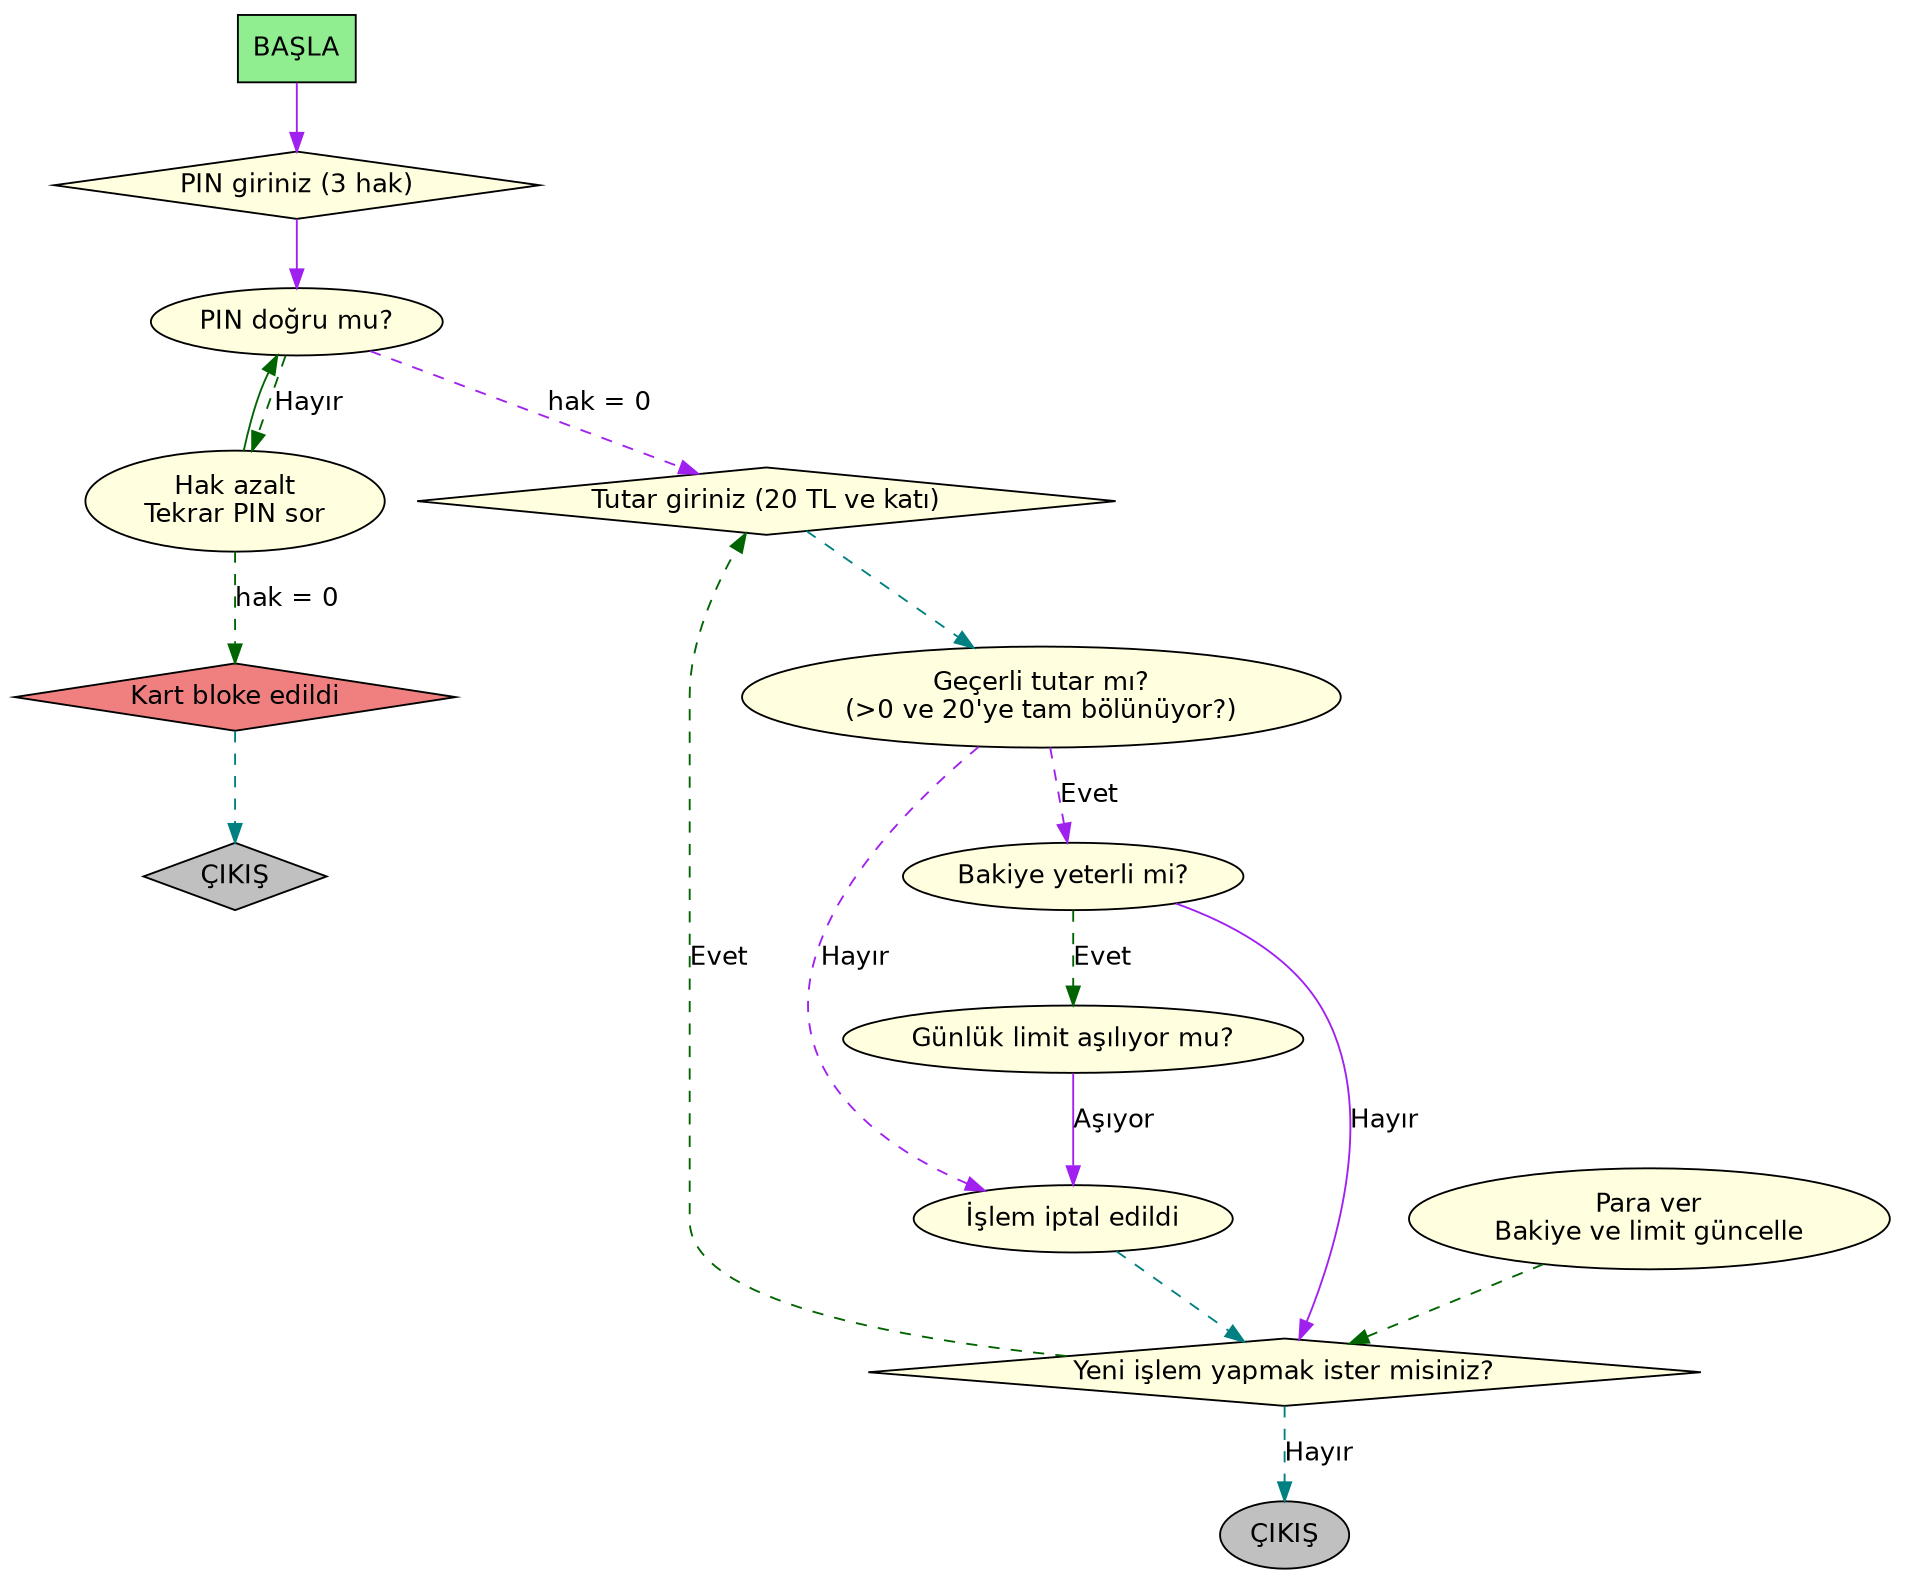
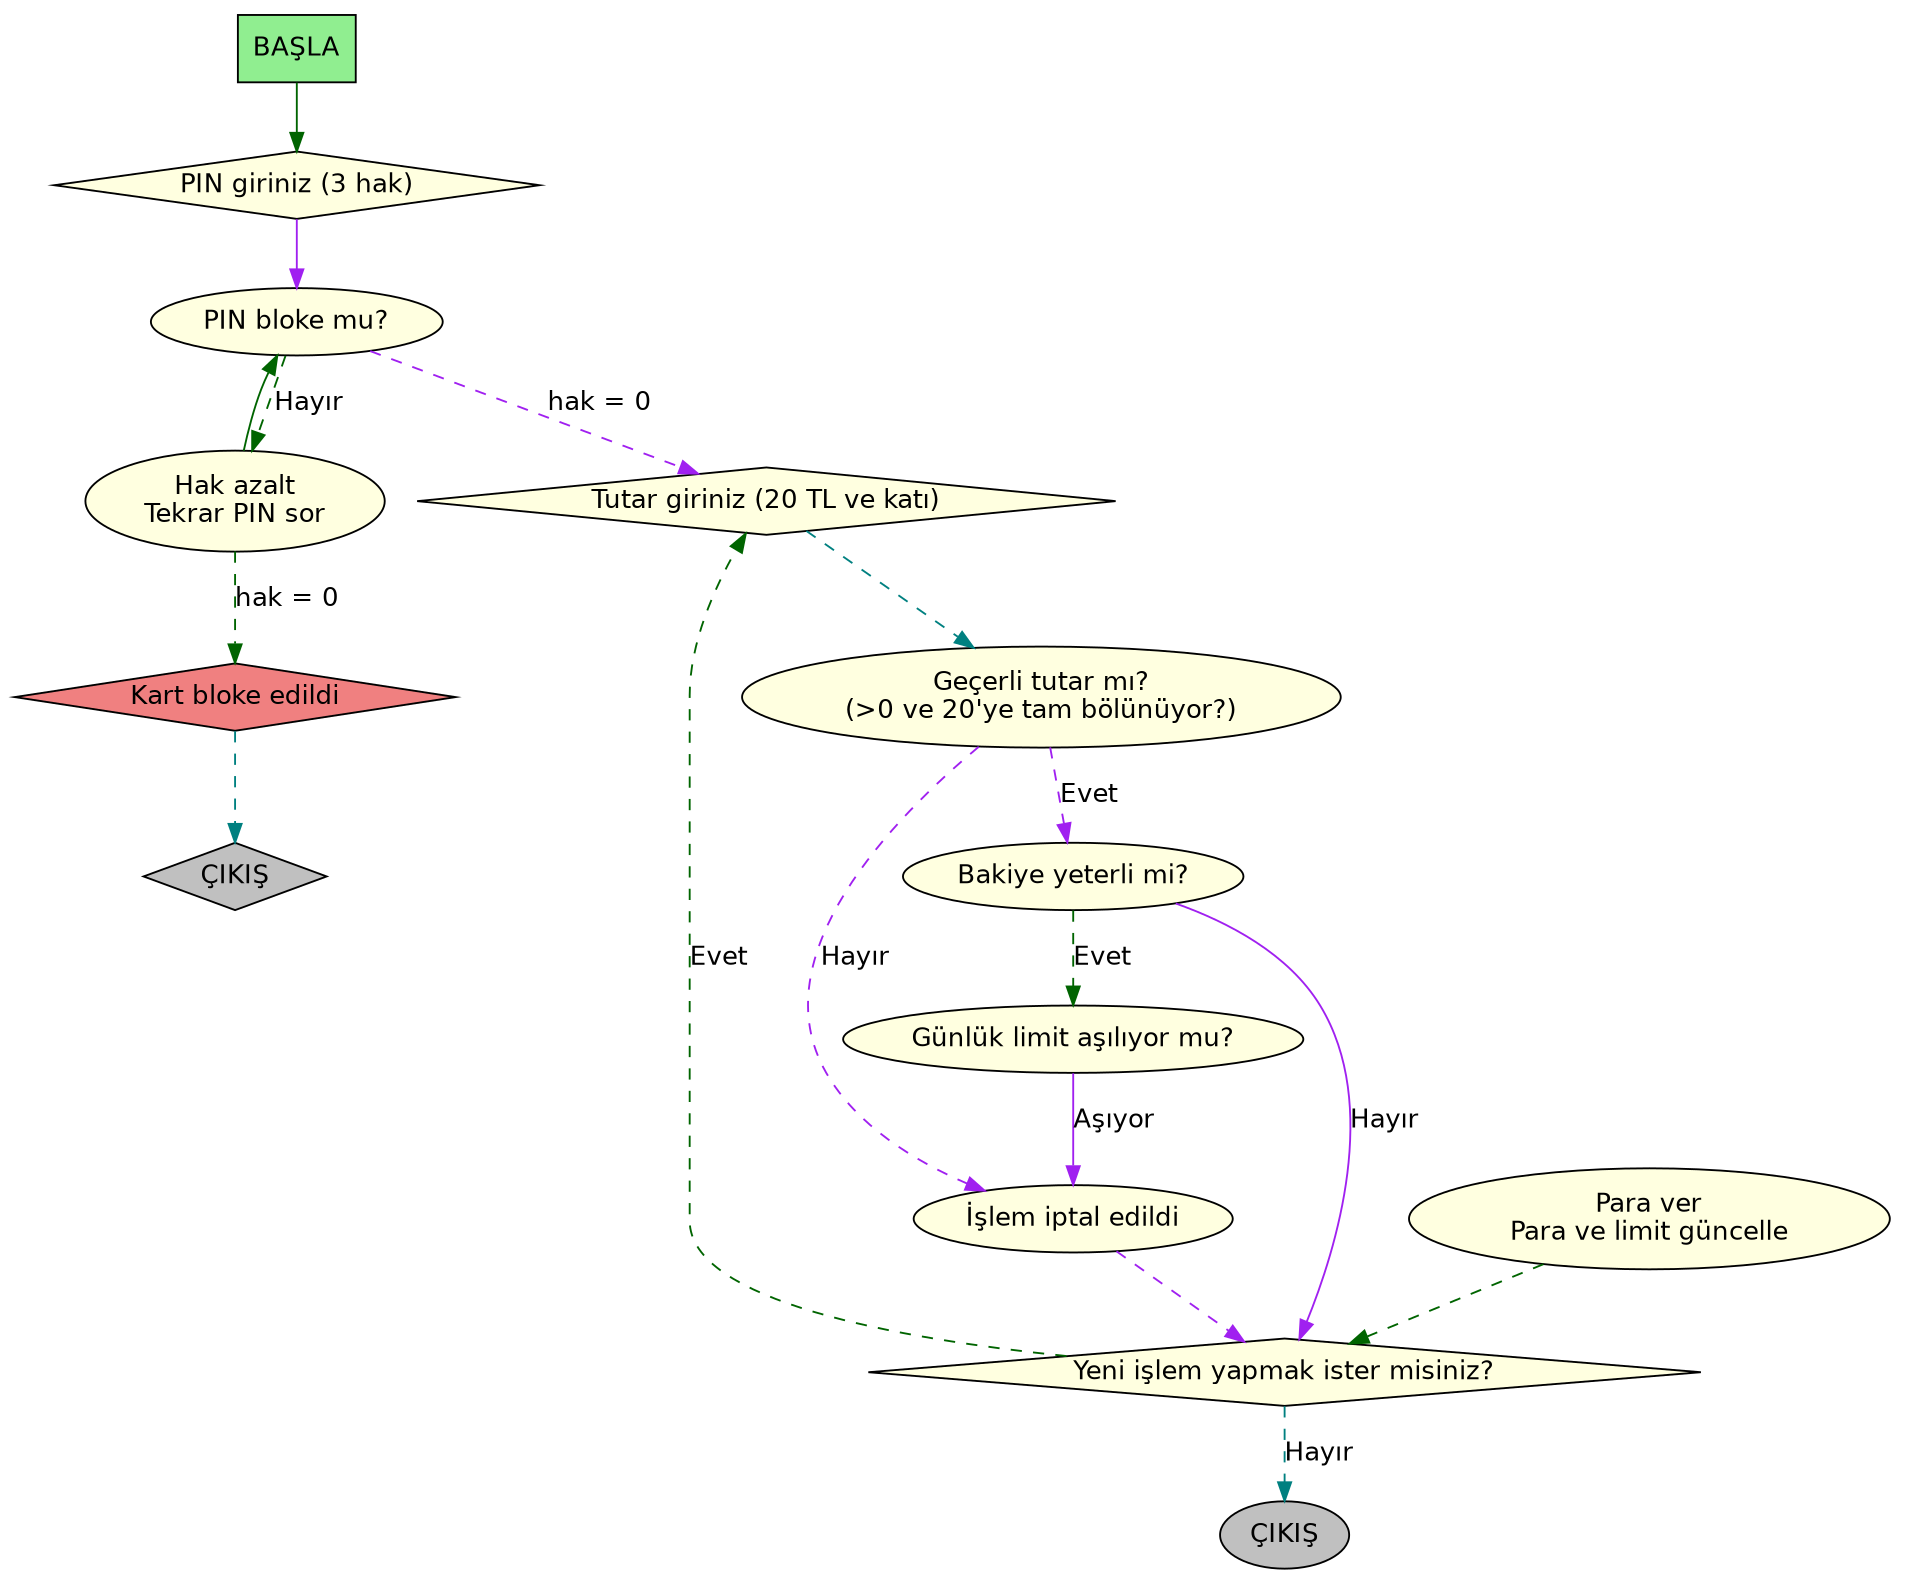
edge "BAŞLA" -> "PIN giriniz (3 hak)": color purple -> darkgreen
node "PIN doğru mu?": label "PIN doğru mu?" -> "PIN bloke mu?"
node "Para ver Bakiye ve limit güncelle": label "Para ver Bakiye ve limit güncelle" -> "Para ver Para ve limit güncelle"
edge "İşlem iptal edildi" -> "Yeni işlem yapmak ister misiniz?": color teal -> purple
